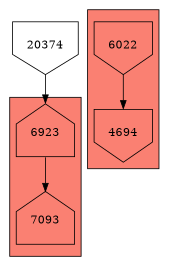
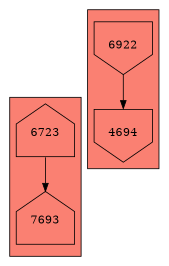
node "20374": removed
node "6022": label "6022" -> "6922"
node "6923": label "6923" -> "6723"
node "7093": label "7093" -> "7693"
